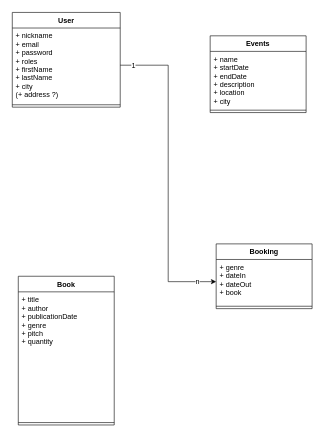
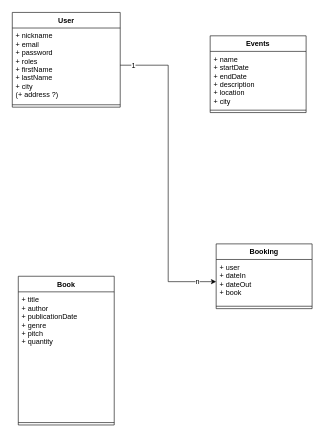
node "+ genre + dateIn + dateOut + book": label "+ genre + dateIn + dateOut + book" -> "+ user + dateIn + dateOut + book"
